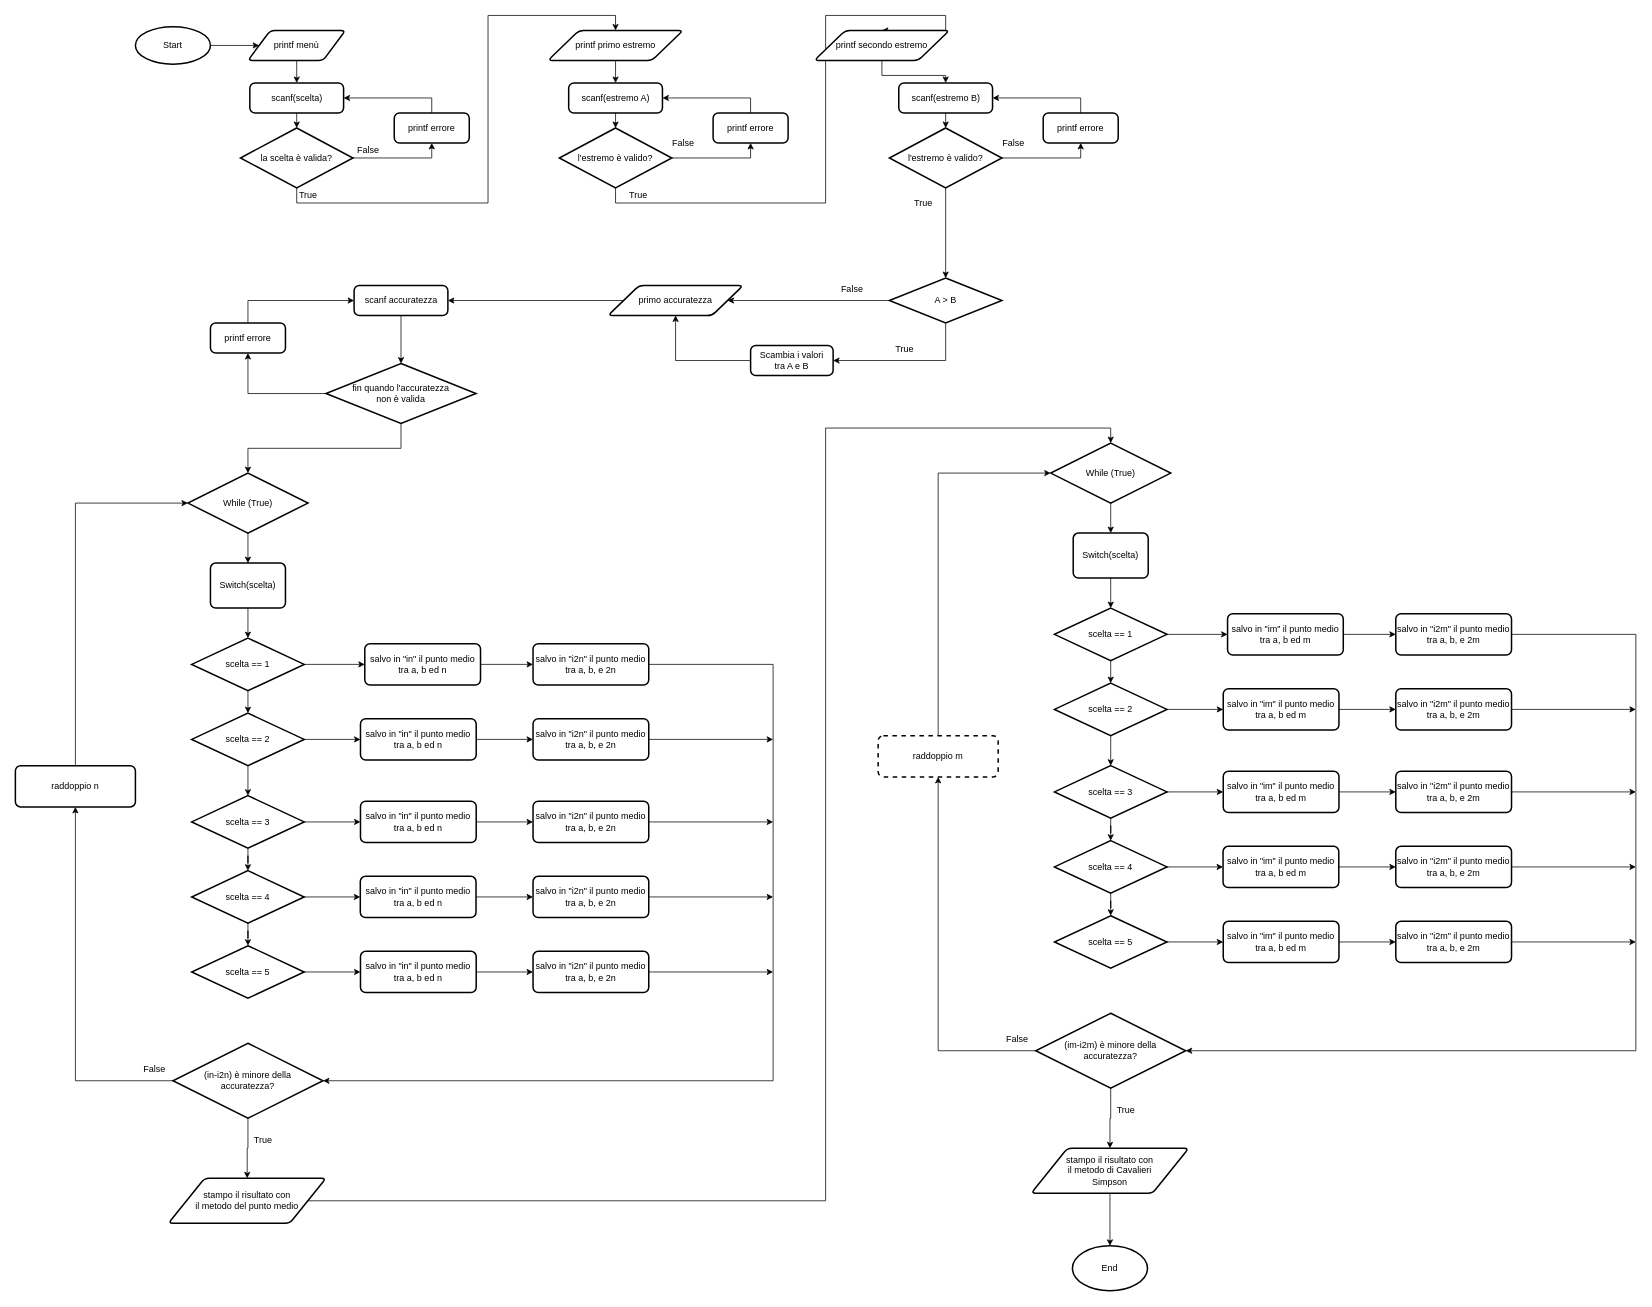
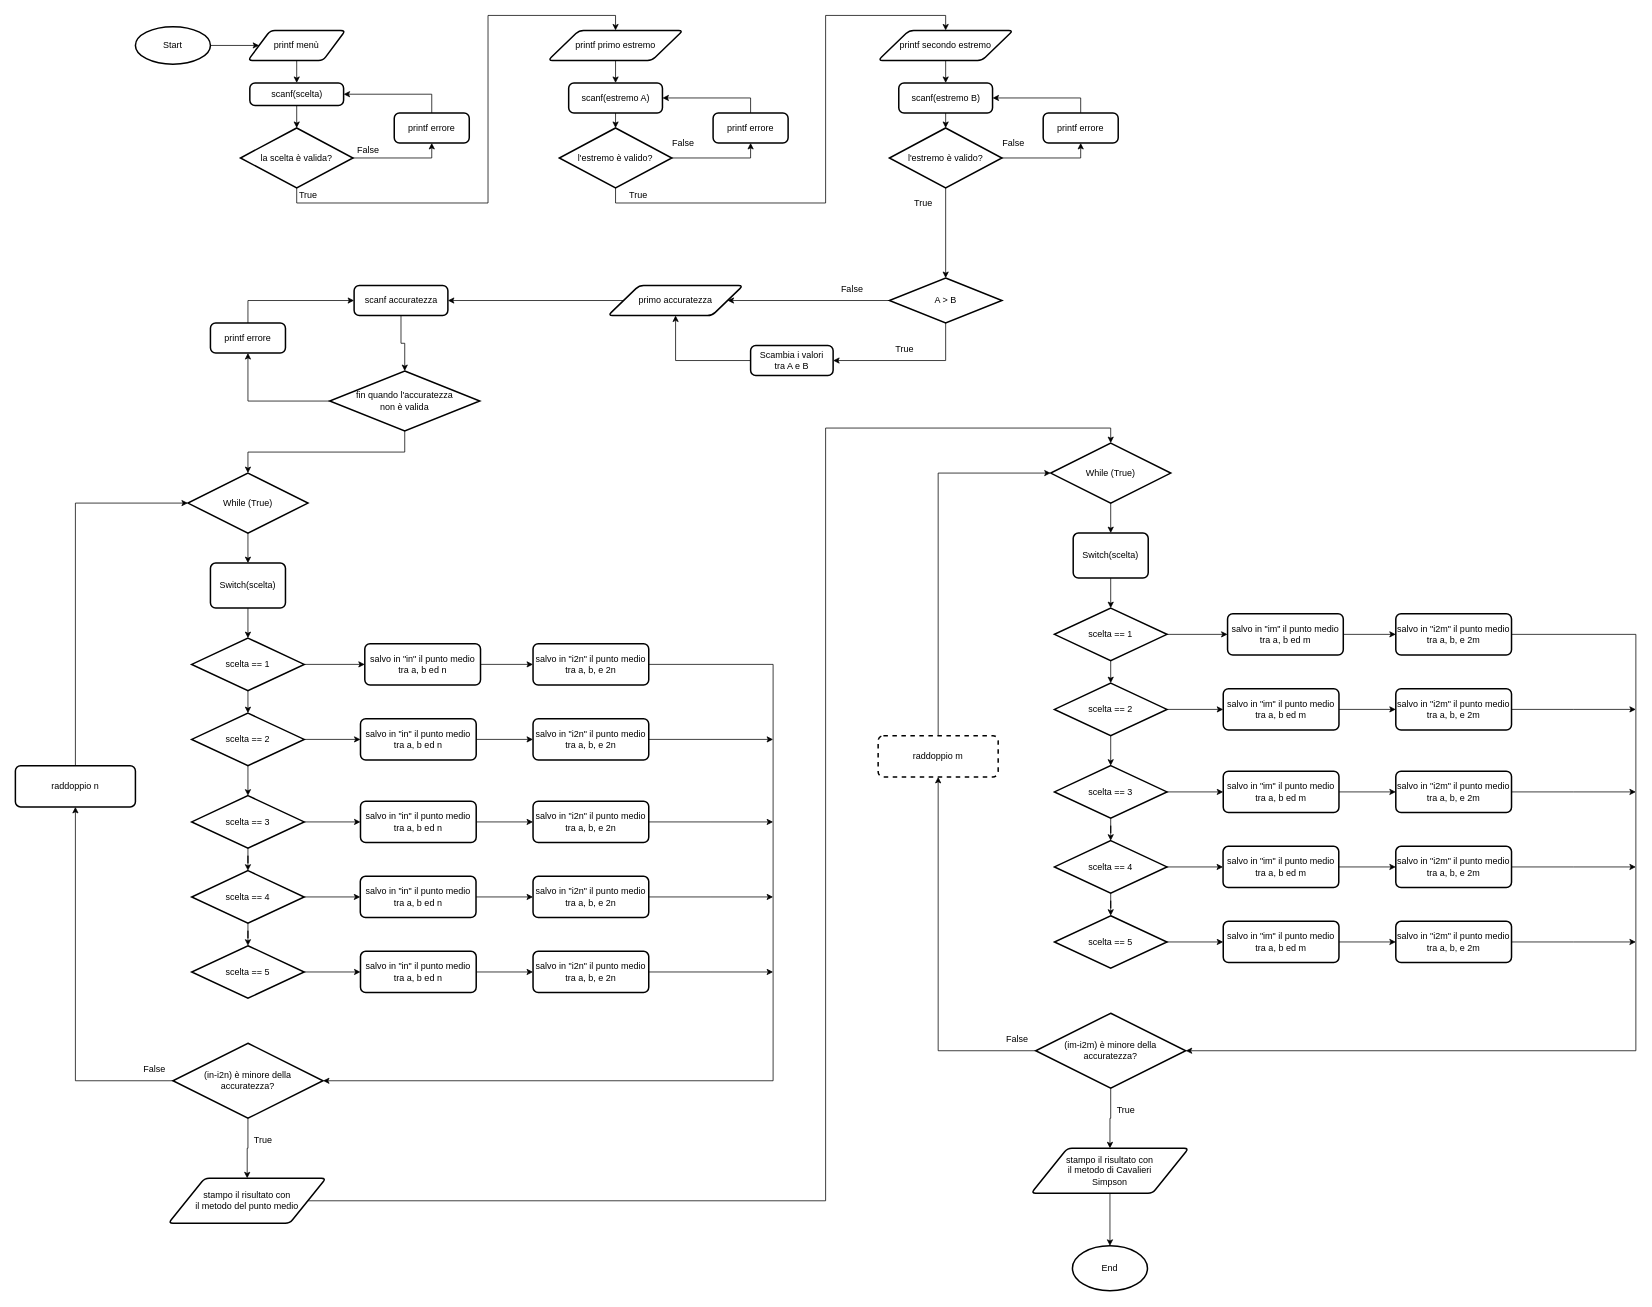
node "printf secondo estremo": moved (882, 45) -> (945, 45)
node "scanf(scelta)": size 94x30 -> 94x23
node "fin quando l'accuratezza non è valida": moved (401, 393) -> (405, 401)
